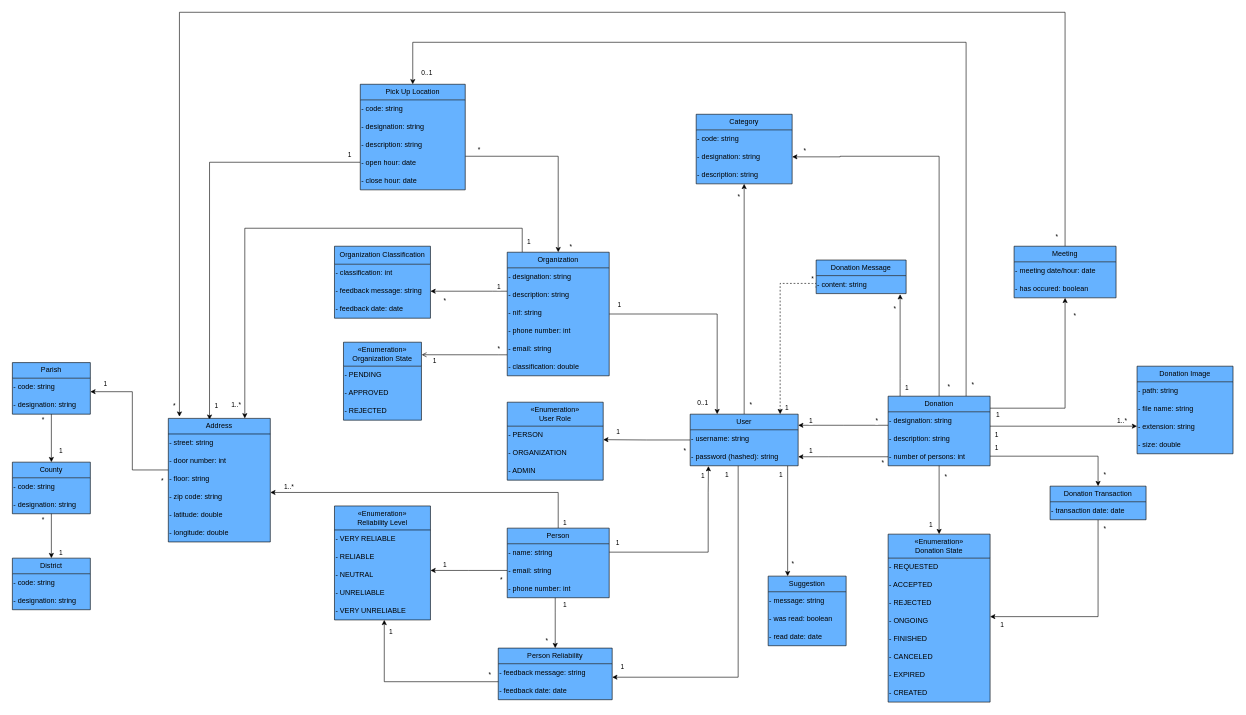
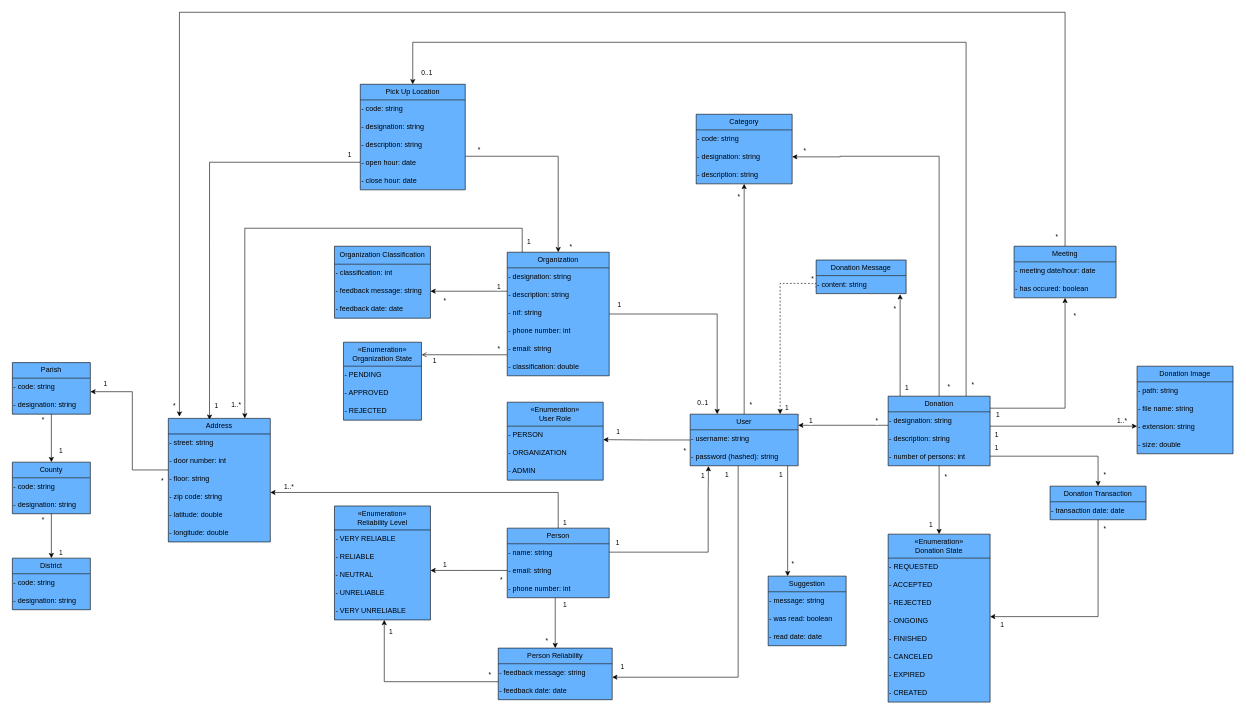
edge "- number of persons: int" -> "User": removed, labels "*", "1"
